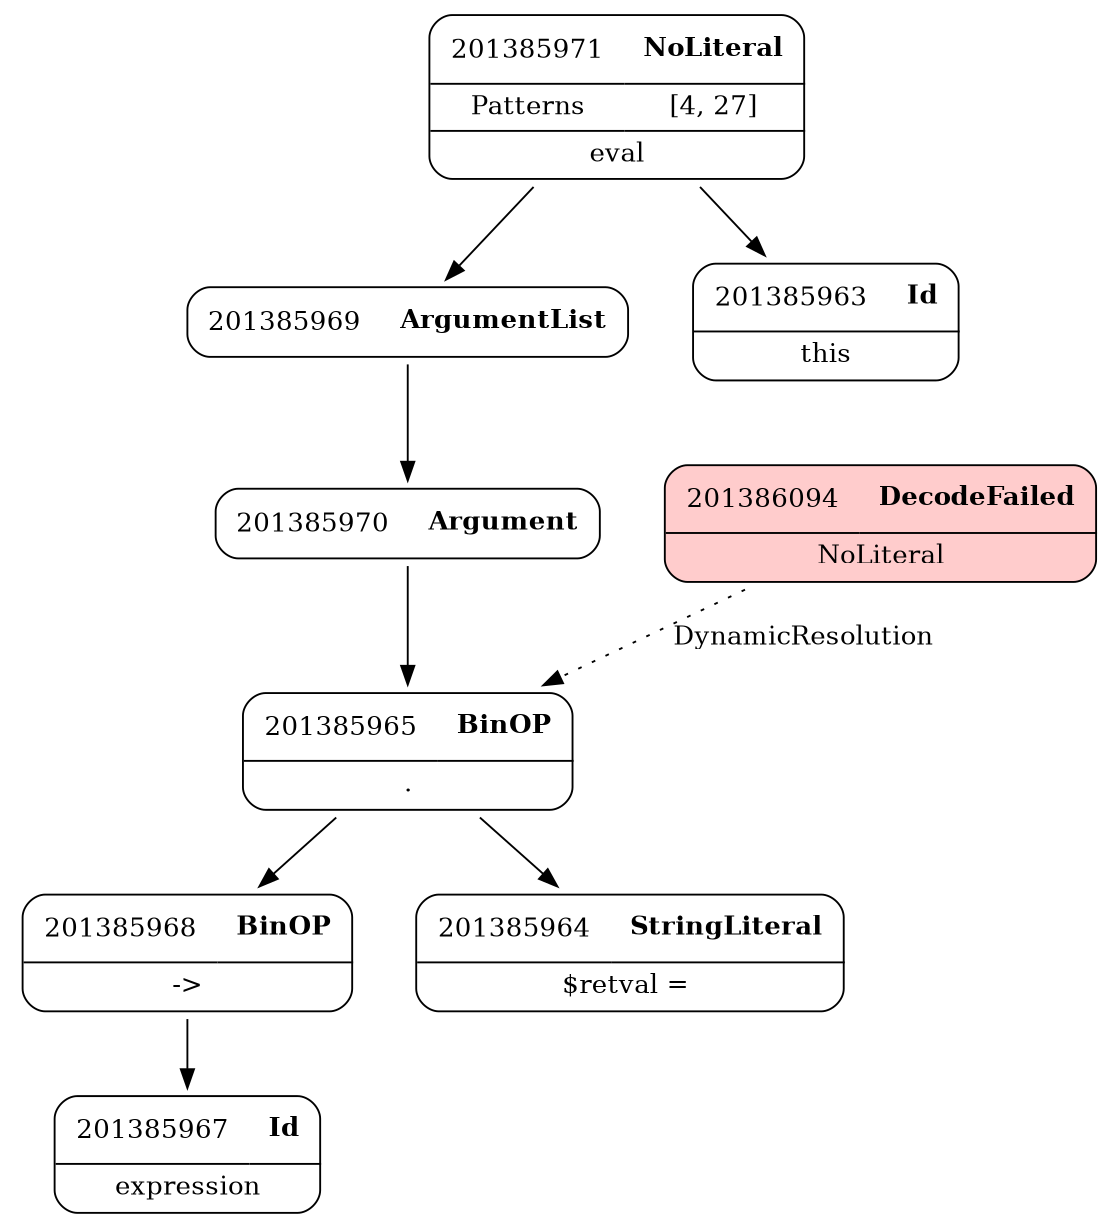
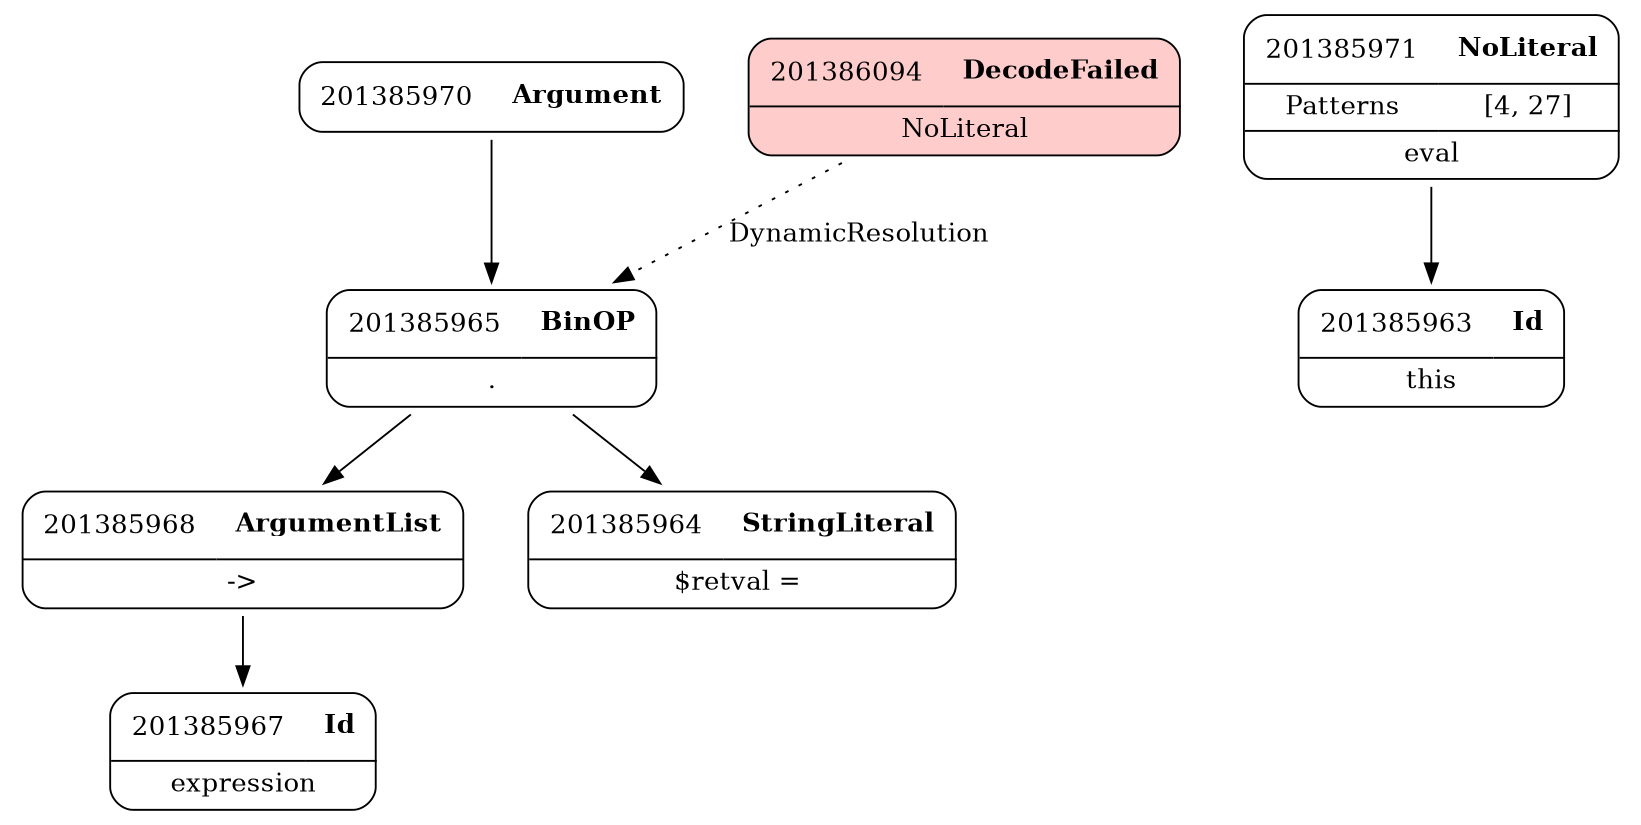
node "201385969": removed
node "201385968": text "BinOP" -> "ArgumentList"
